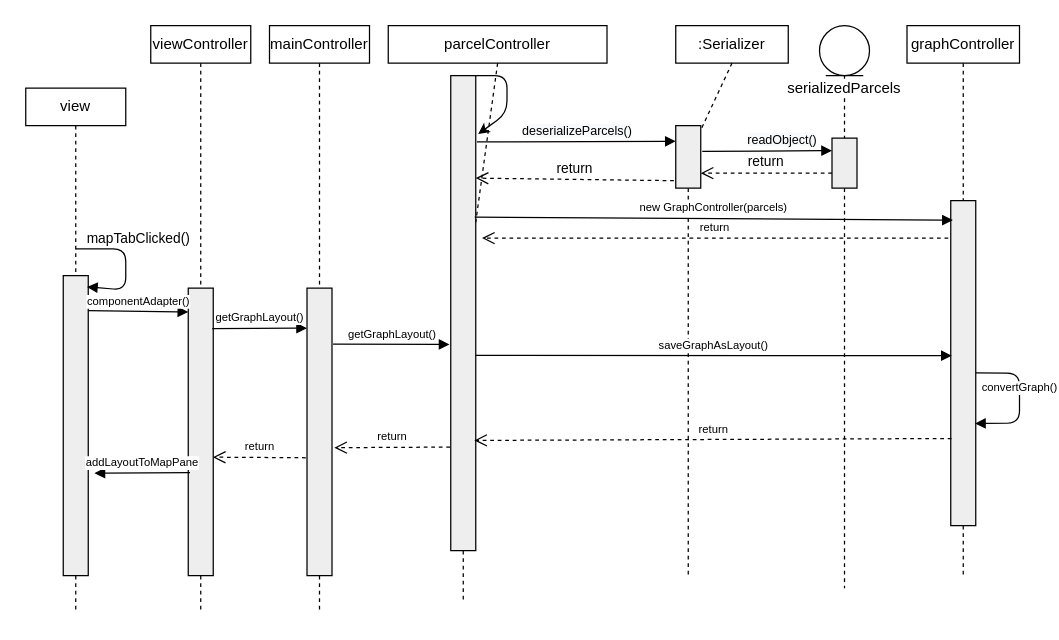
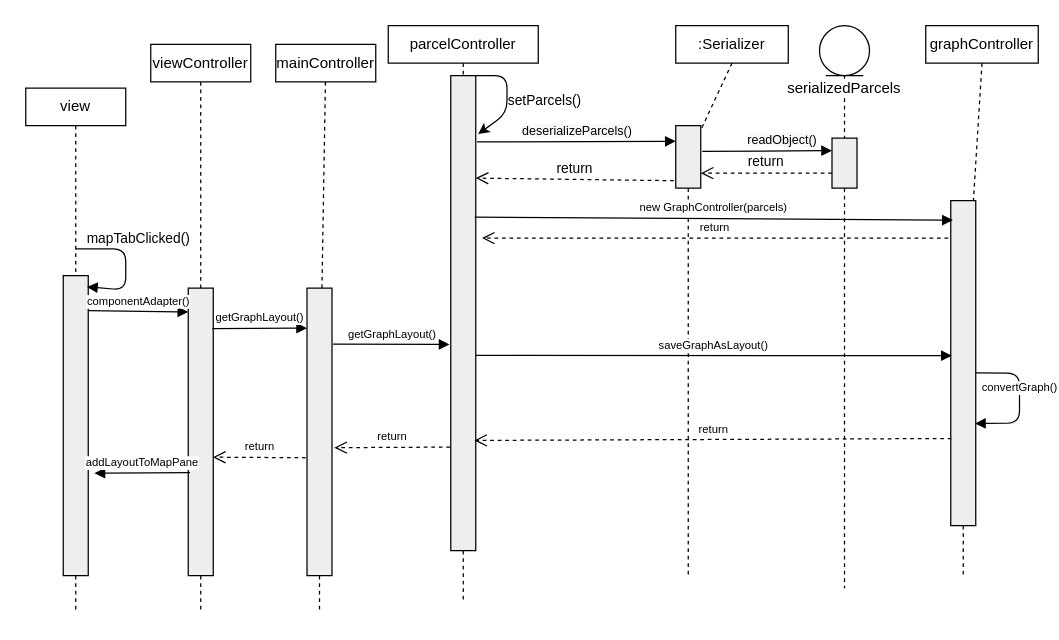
node "viewController": moved (201, 44) -> (201, 63)
node "mainController": moved (319, 44) -> (326, 63)
node "parcelController": size 219x38 -> 150x38
node "graphController": moved (963, 44) -> (982, 44)
node "setParcels()": added
